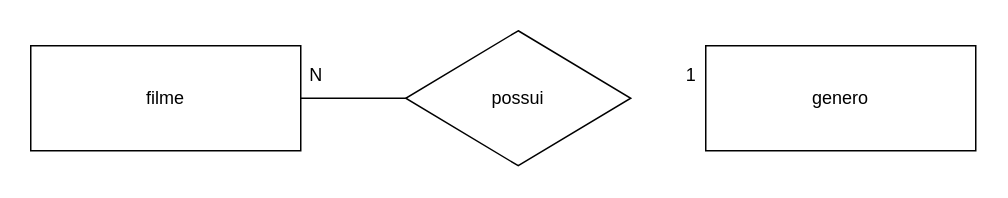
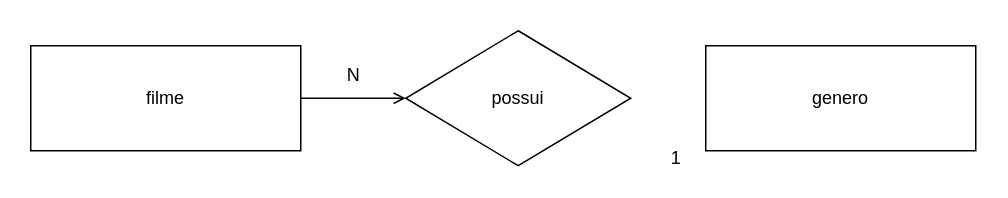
node "N": moved (316, 76) -> (353, 76)
node "1": moved (691, 76) -> (676, 158)
edge "filme" -- "possui": arrowhead none -> open
